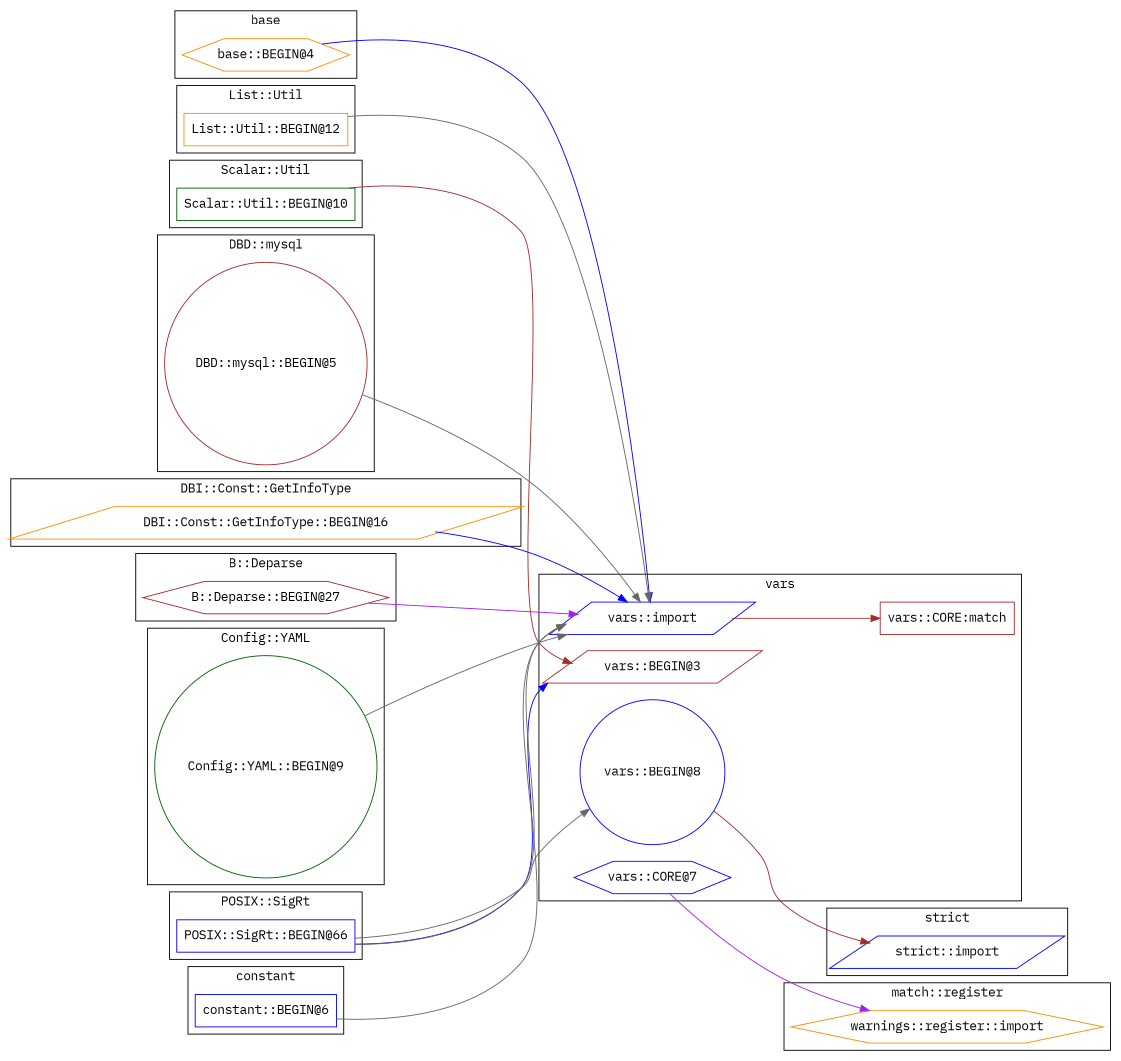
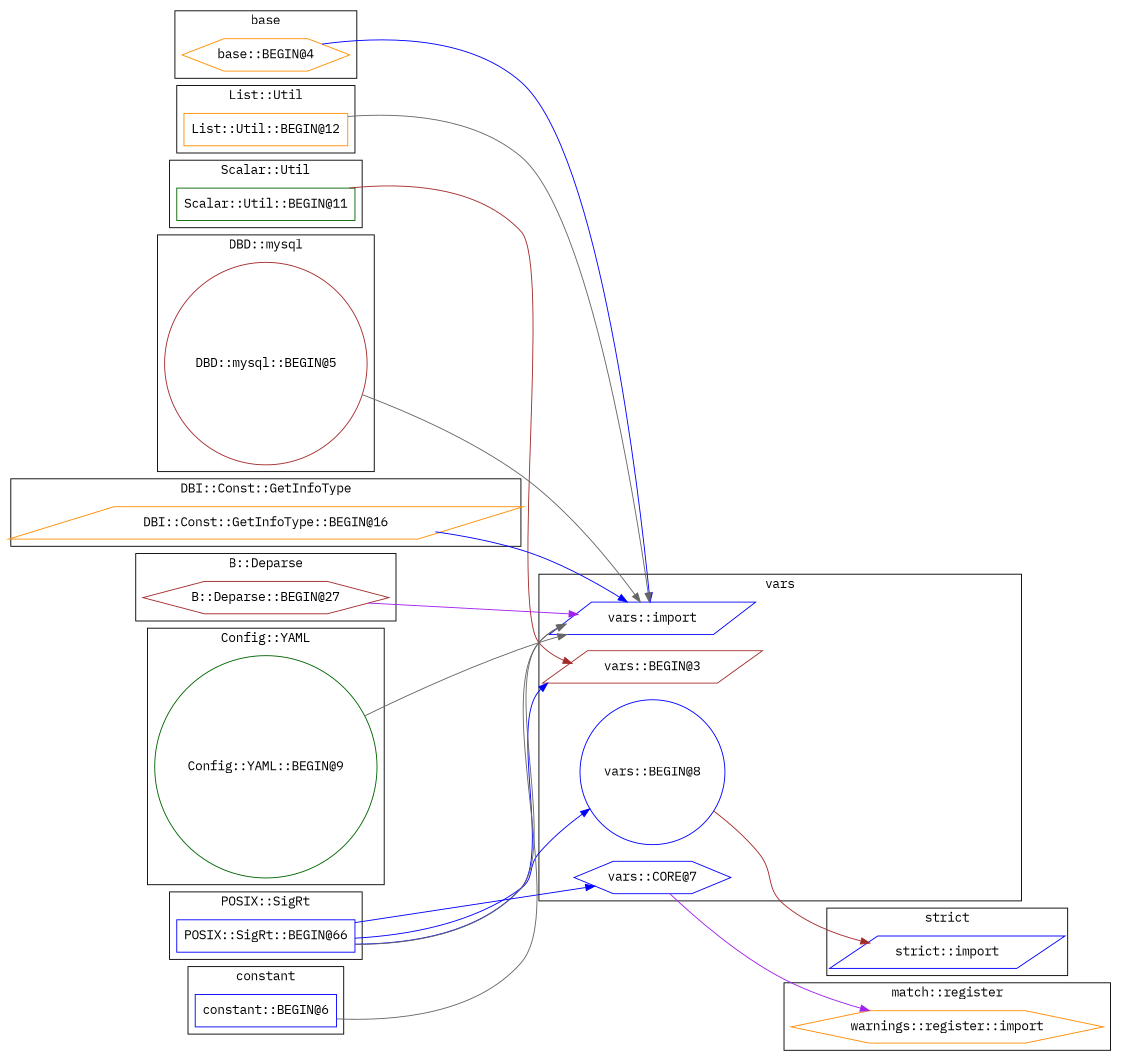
node "Scalar::Util::BEGIN@10": label "Scalar::Util::BEGIN@10" -> "Scalar::Util::BEGIN@11"
node "vars::CORE:match": removed
edge "POSIX::SigRt::BEGIN@66" -> "vars::CORE@7": added
edge "POSIX::SigRt::BEGIN@66" -> "vars::BEGIN@8": color gray40 -> blue
